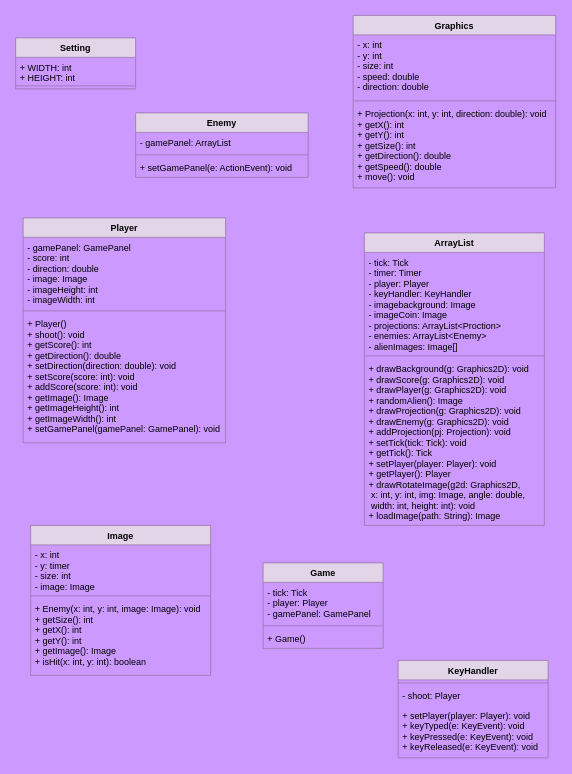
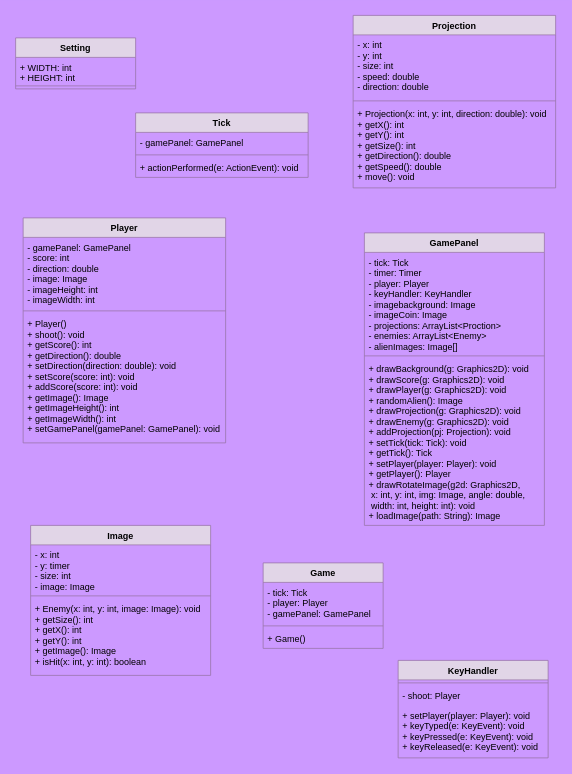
node "Graphics": label "Graphics" -> "Projection"
node "Enemy": label "Enemy" -> "Tick"
node "- gamePanel: ArrayList": label "- gamePanel: ArrayList" -> "- gamePanel: GamePanel"
node "+ setGamePanel(e: ActionEvent): void": label "+ setGamePanel(e: ActionEvent): void" -> "+ actionPerformed(e: ActionEvent): void"
node "ArrayList": label "ArrayList" -> "GamePanel"
